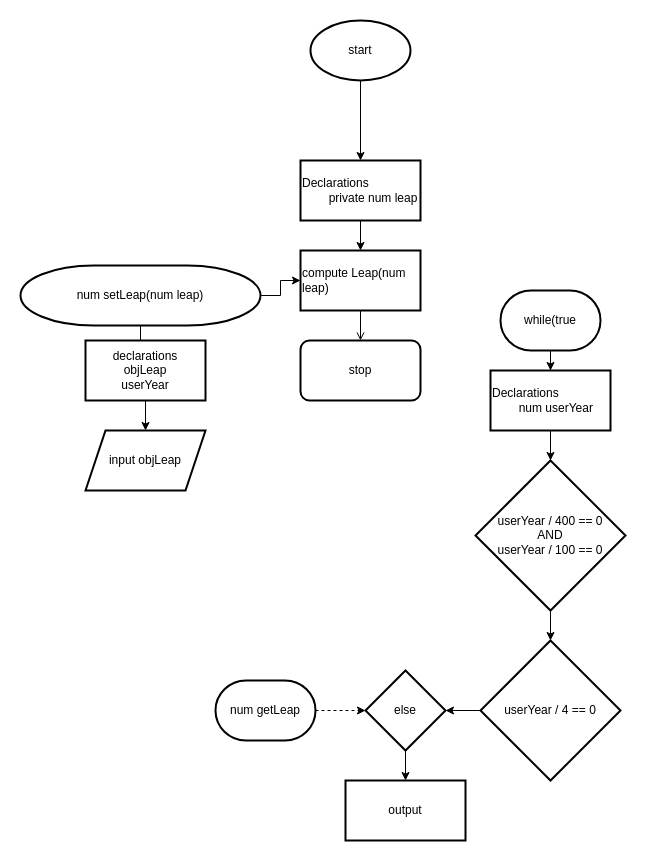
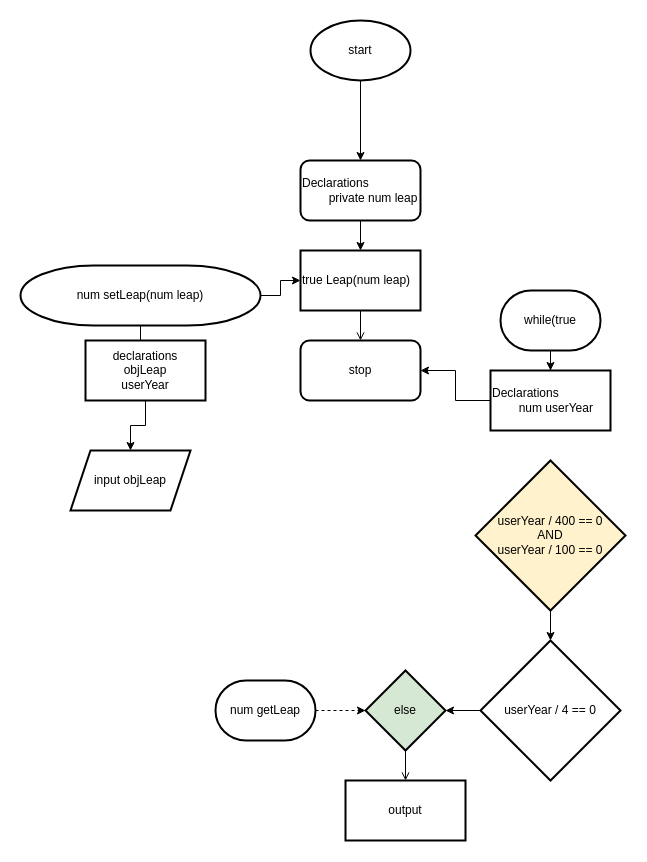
node "Declarations private num leap": shape rectangle -> rounded rectangle
node "compute Leap(num leap)": label "compute Leap(num leap)" -> "true Leap(num leap)"
edge "Declarations num userYear" -> "userYear / 400 == 0 AND userYear / 100 == 0": now "Declarations num userYear" -> "stop"
node "input objLeap": moved (146, 461) -> (131, 481)
node "userYear / 400 == 0 AND userYear / 100 == 0": fillcolor #ffffff -> #fff2cc
node "else": fillcolor #ffffff -> #d5e8d4
edge "else" -> "output": arrowhead classic -> open
